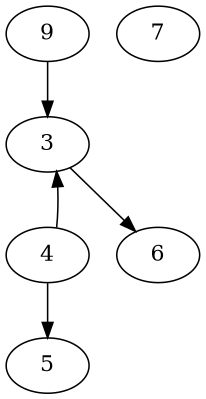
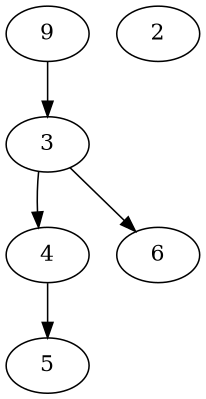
node "7": label "7" -> "2"
edge "4" -> "3": reversed
